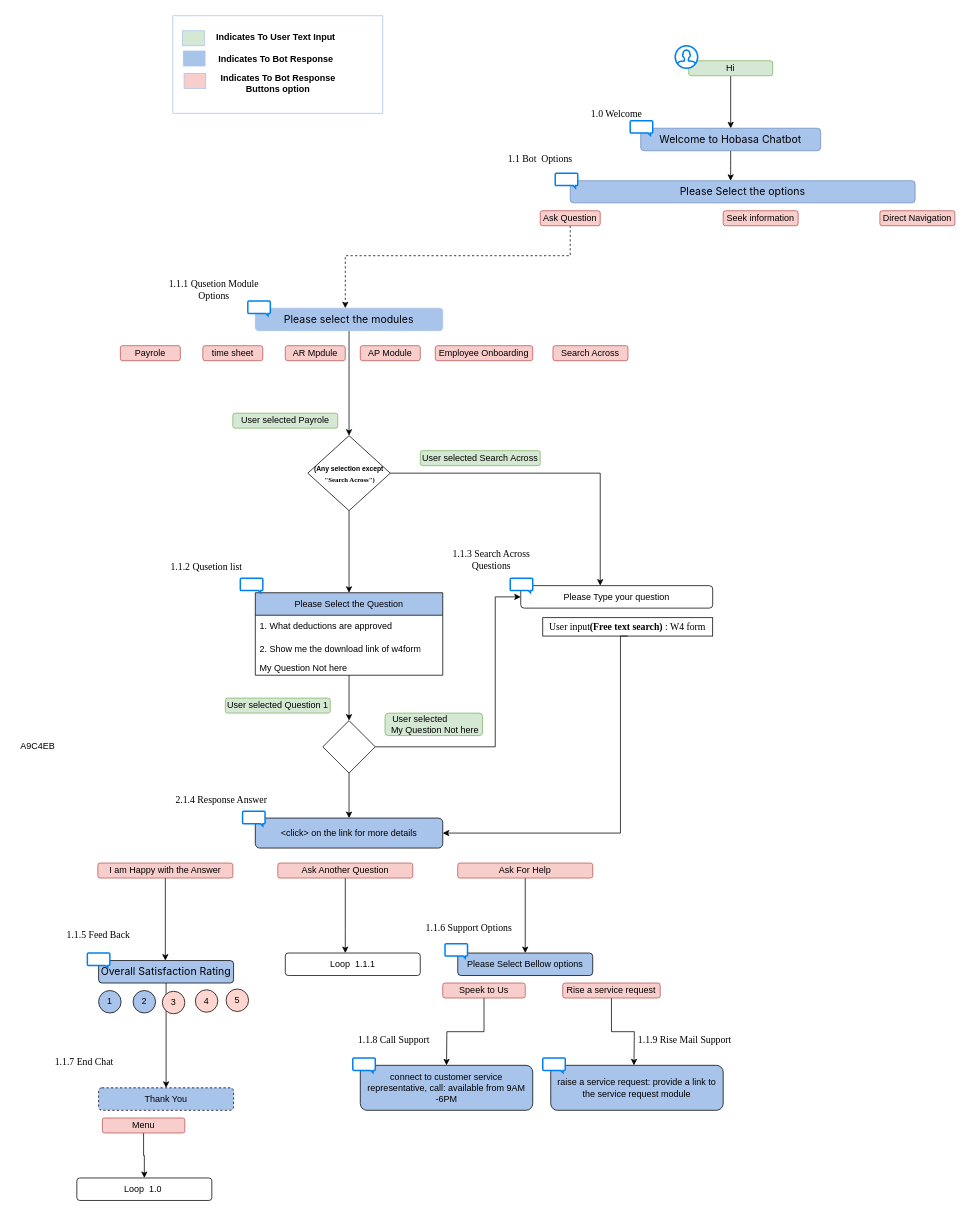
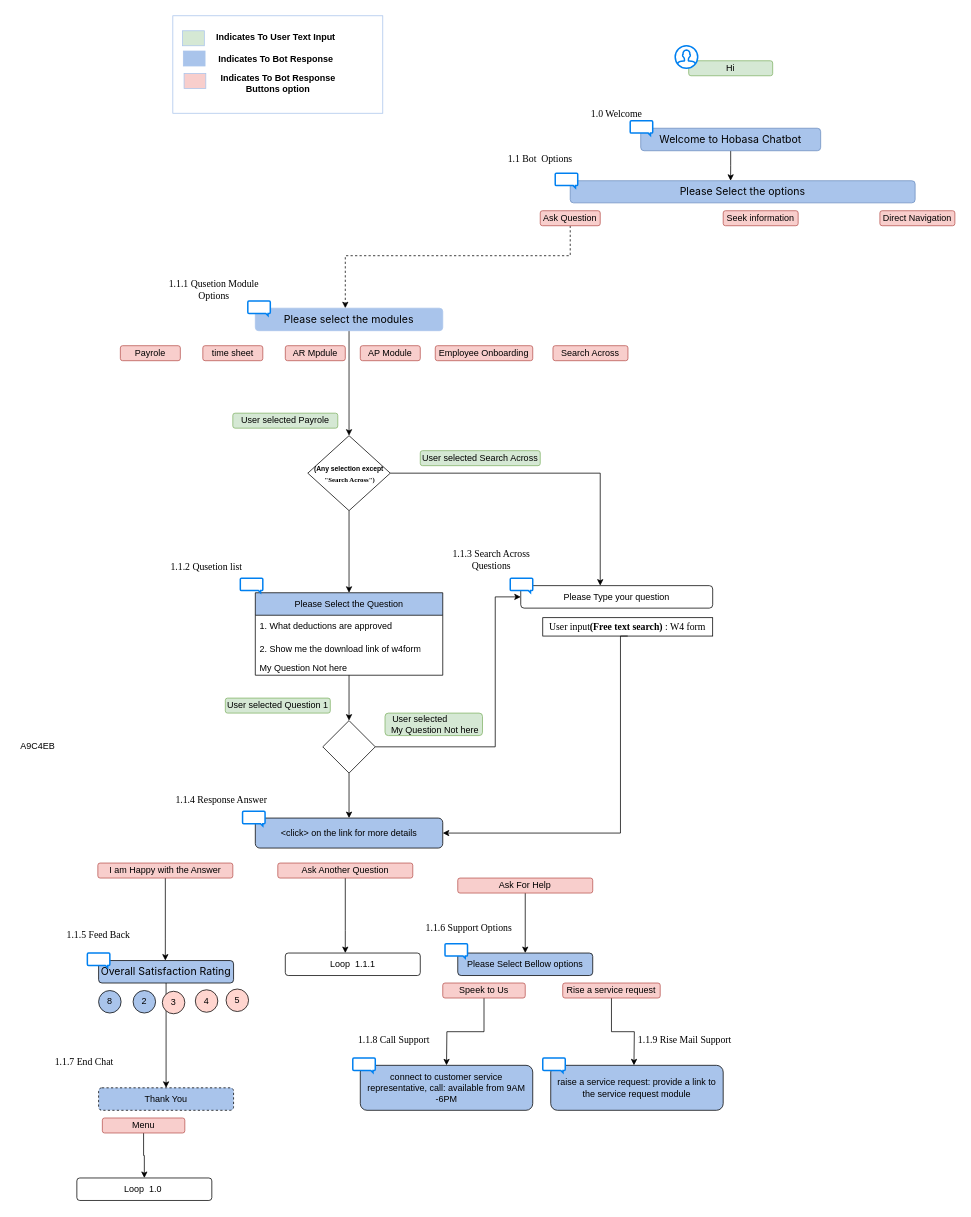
edge "Hi" -> "Welcome to Hobasa Chatbot": removed
node "2.1.4 Response Answer": label "2.1.4 Response Answer" -> "1.1.4 Response Answer"
node "Ask For Help": moved (525, 870) -> (525, 885)
node "1": label "1" -> "8"
